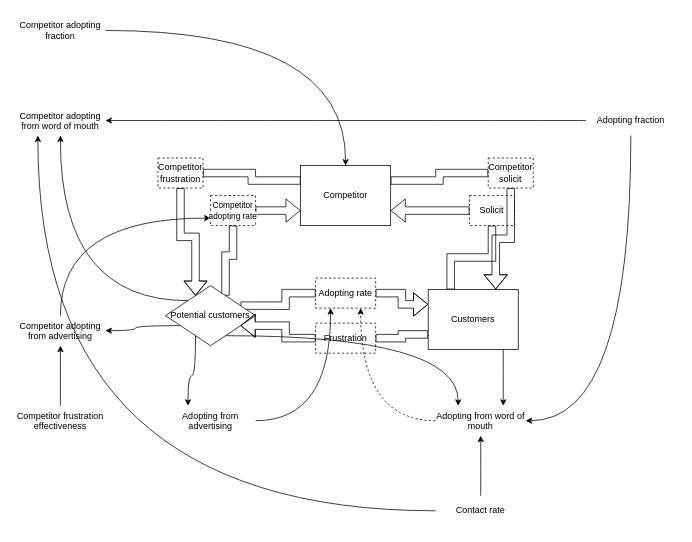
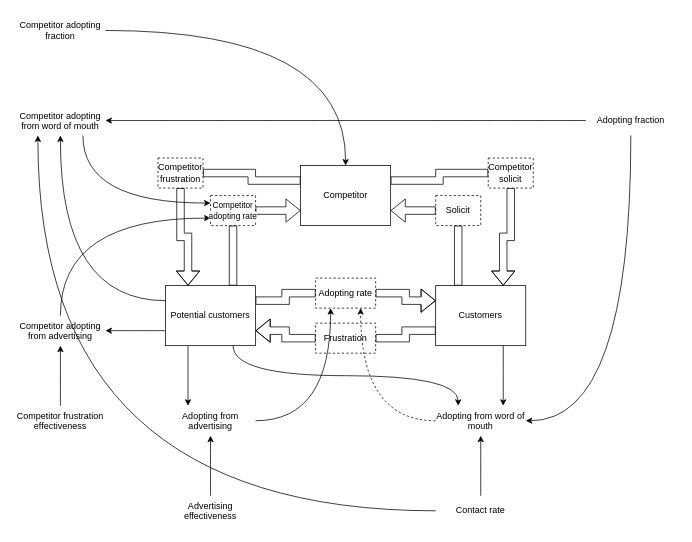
edge "Competitor adopting from word of mouth" -> "Competitoradopting rate": added
node "Solicit": moved (492, 210) -> (458, 210)
node "Potential customers": shape diamond -> rectangle
node "Customers": moved (473, 319) -> (480, 315)
edge "Advertising effectiveness" -> "Adopting from advertising": added
node "Advertising effectiveness": added
